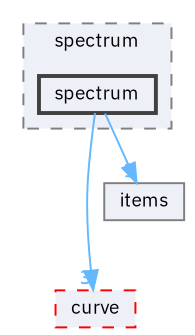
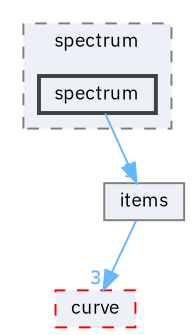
edge "spectrum" -> "curve": now "items" -> "curve"
